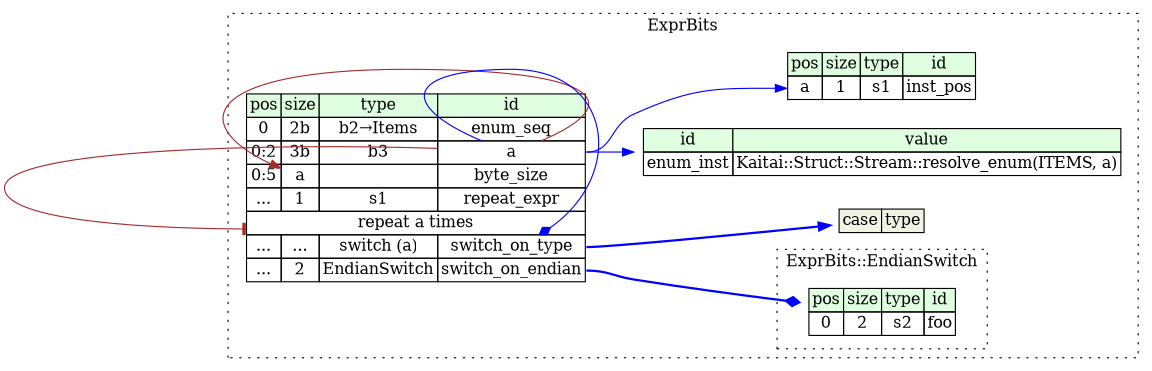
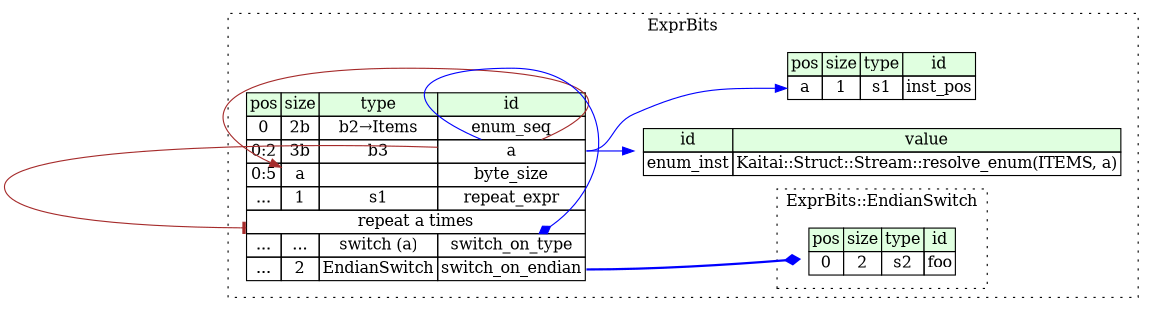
node "case": removed
